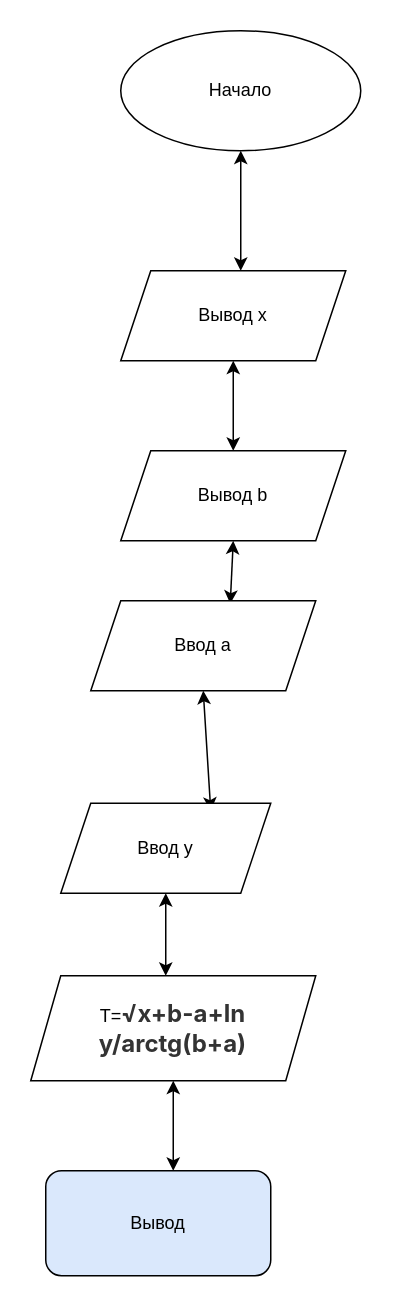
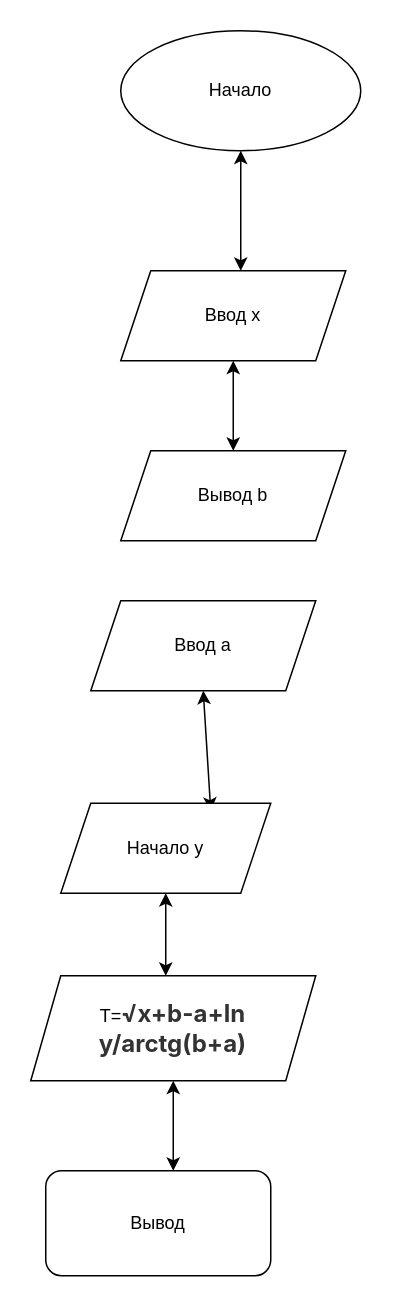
node "Вывод x": label "Вывод x" -> "Ввод x"
edge "Вывод b" -- "Ввод a": removed
node "Ввод y": label "Ввод y" -> "Начало y"
node "Вывод": fillcolor #dae8fc -> #ffffff
